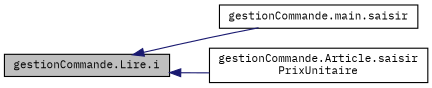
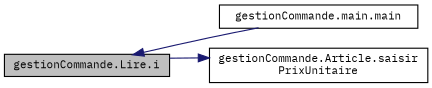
node "gestionCommande.main.saisir": label "gestionCommande.main.saisir" -> "gestionCommande.main.main"
edge "gestionCommande.Article.saisir PrixUnitaire" -> "gestionCommande.Lire.i": reversed
